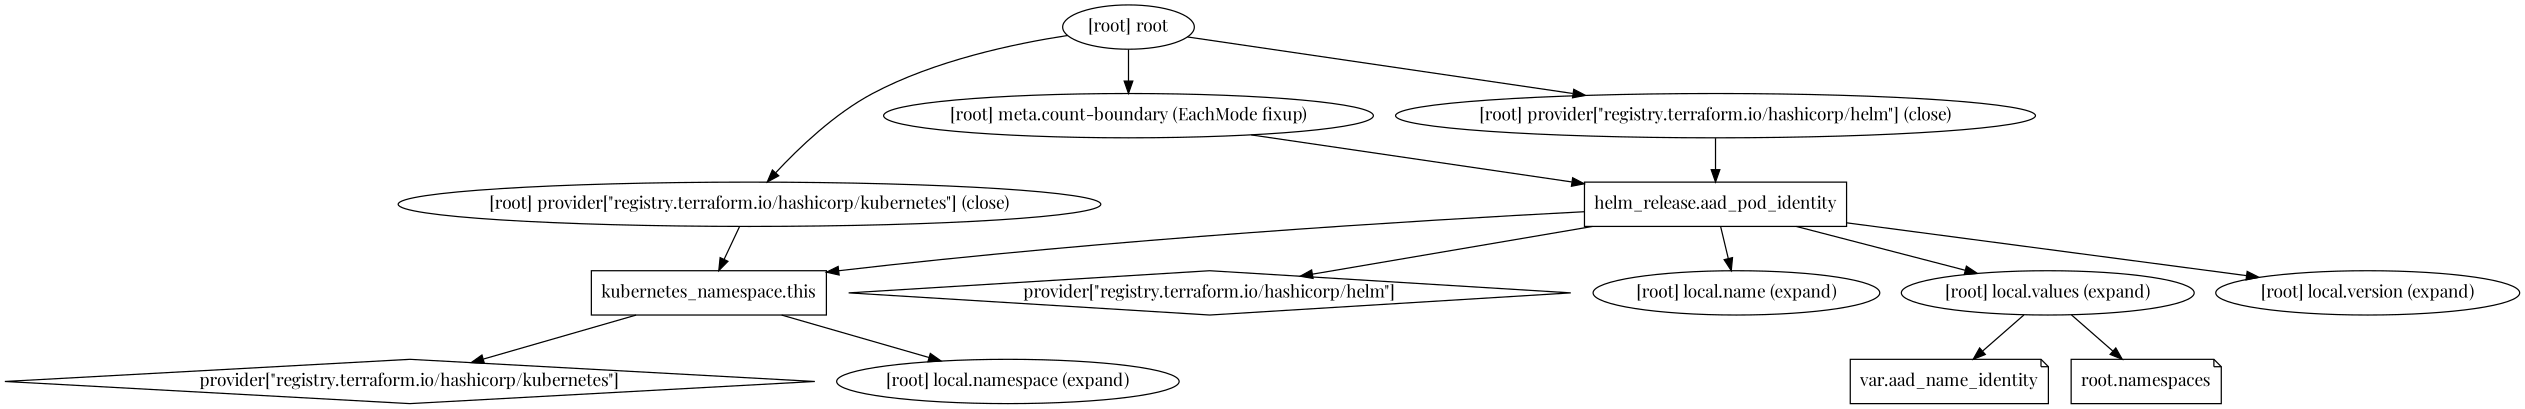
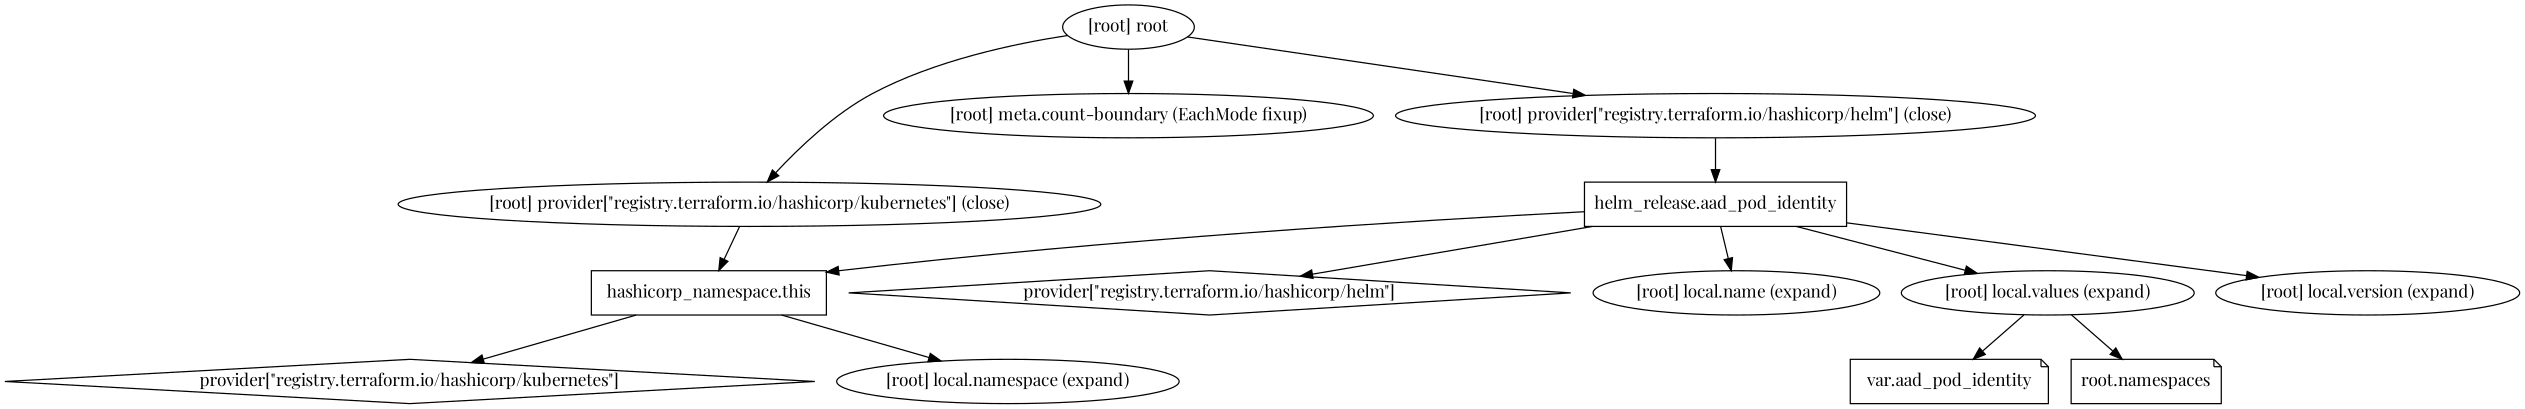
edge "[root] meta.count-boundary (EachMode fixup)" -> "helm_release.aad_pod_identity": removed
node "kubernetes_namespace.this": label "kubernetes_namespace.this" -> "hashicorp_namespace.this"
node "var.aad_name_identity": label "var.aad_name_identity" -> "var.aad_pod_identity"
